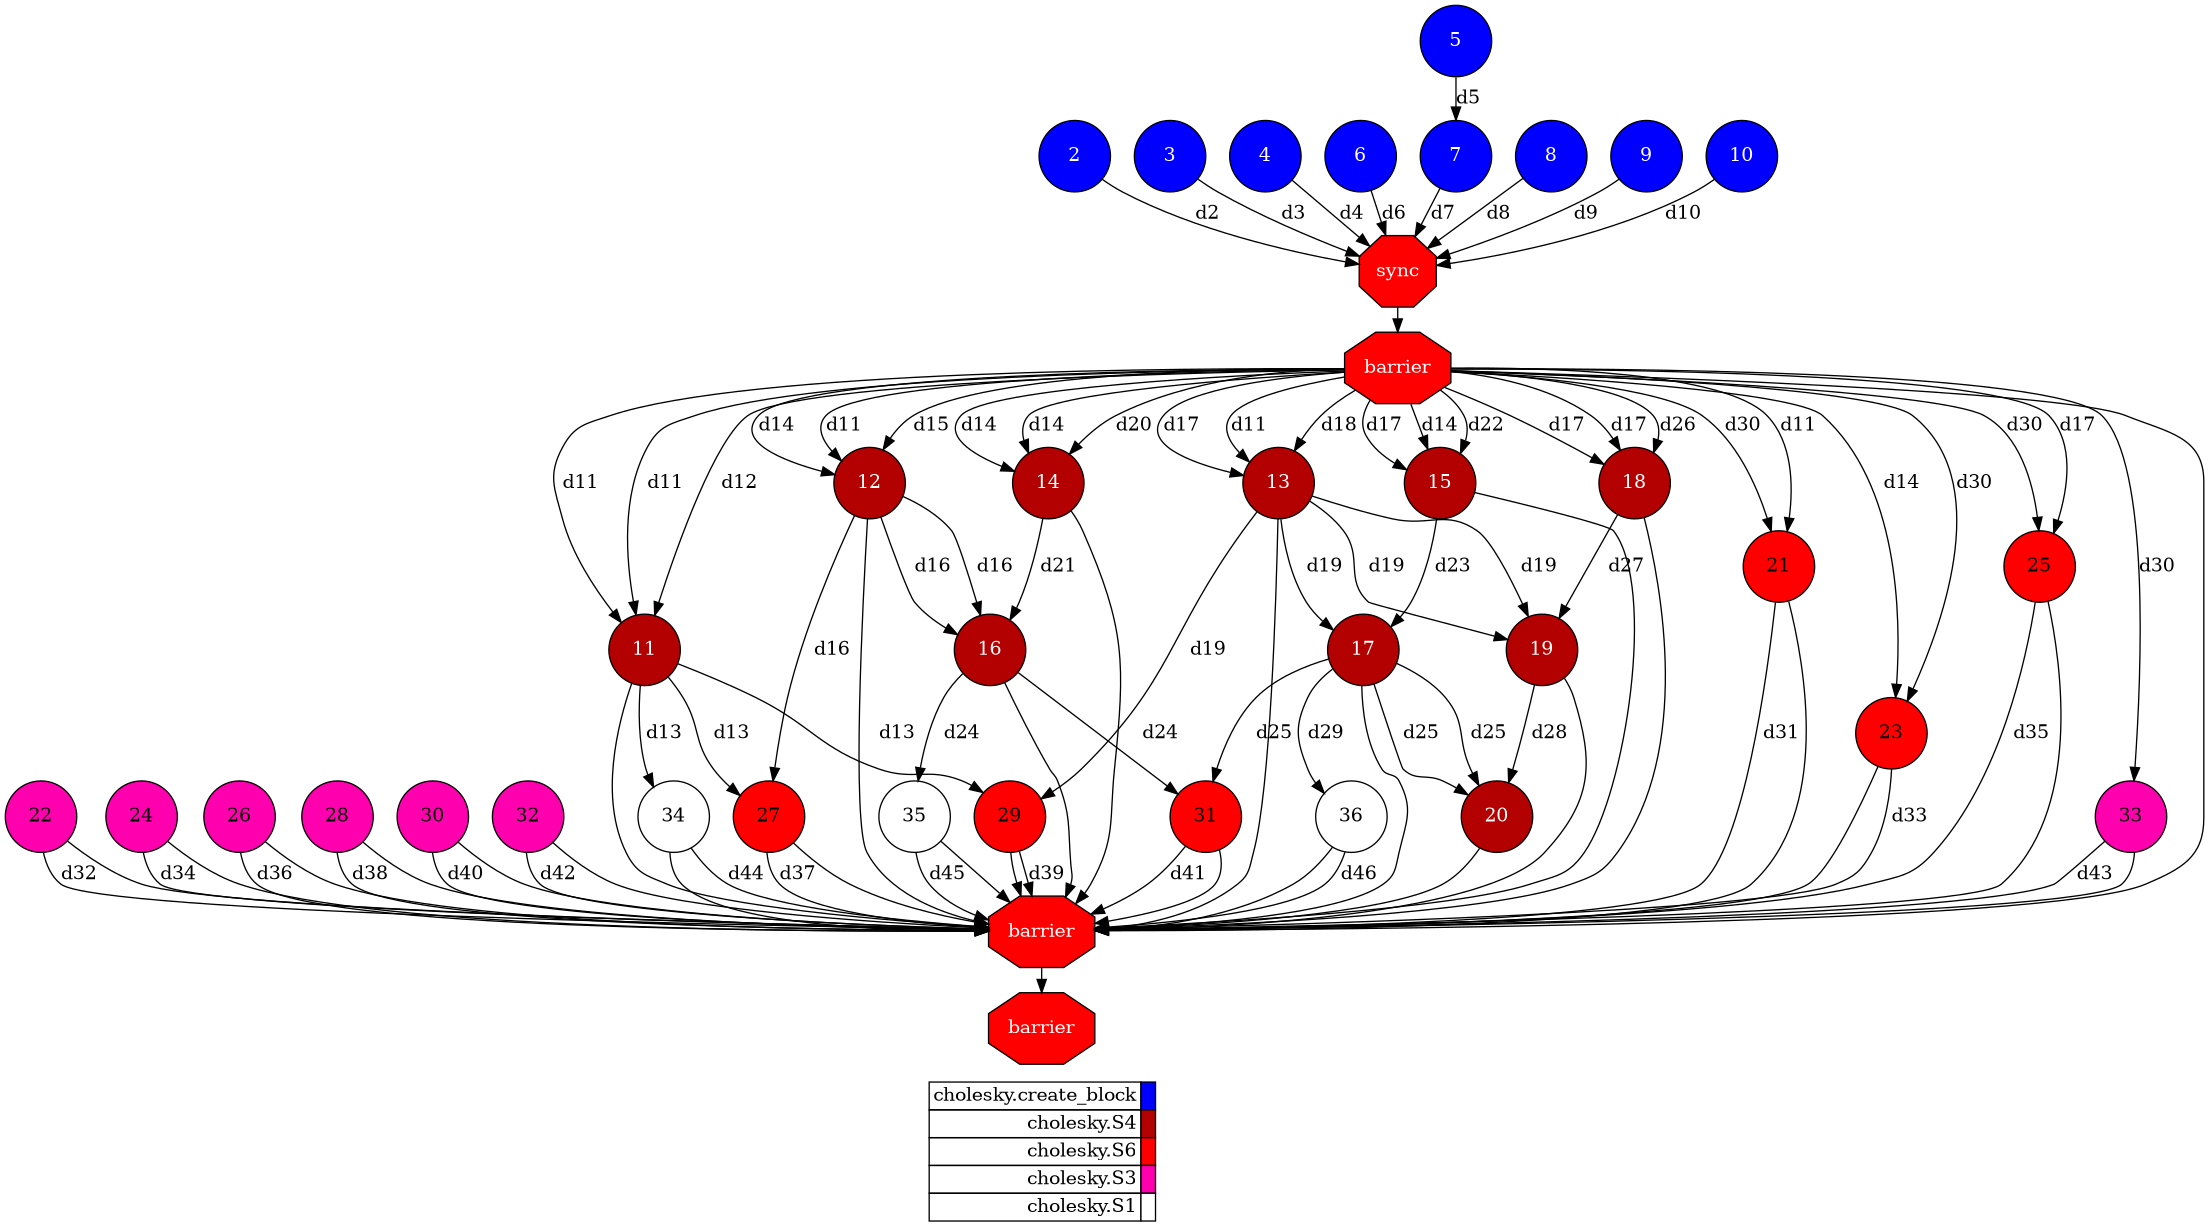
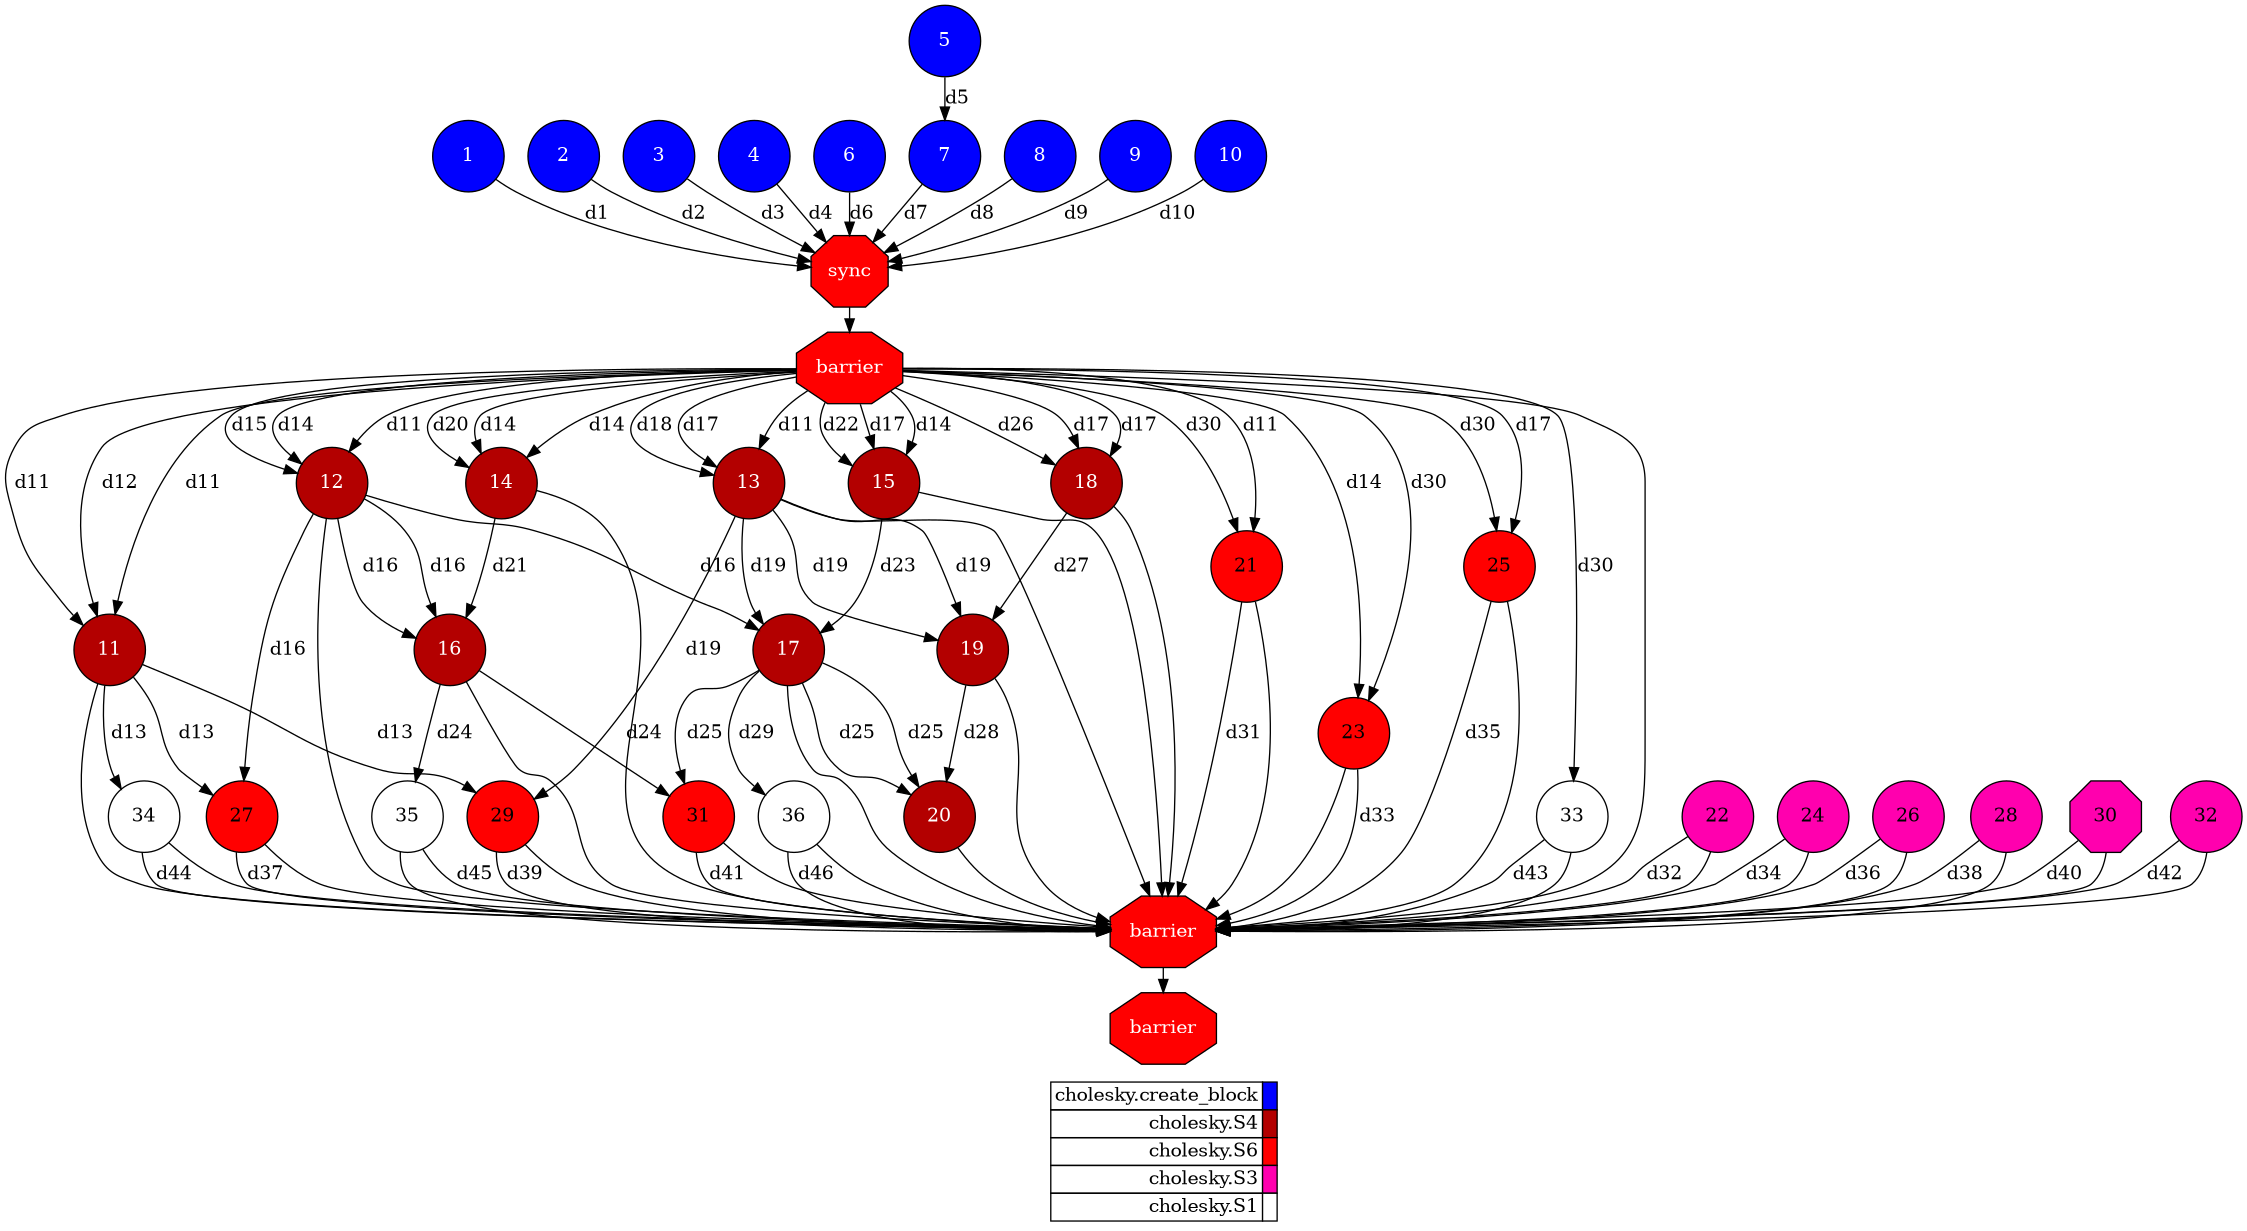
node "1": added
edge "12" -> "17": added, label "d16"
node "30": shape circle -> octagon
node "33": fillcolor #ff00ae -> #ffffff
